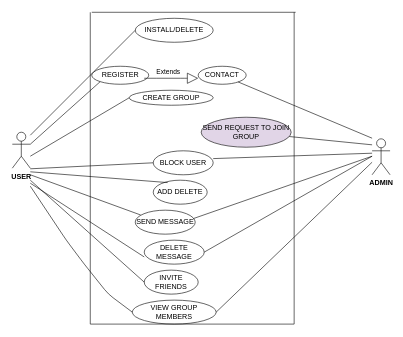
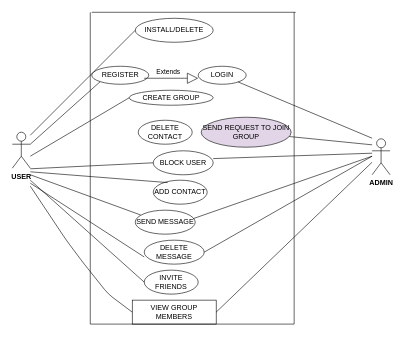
node "CONTACT": label "CONTACT" -> "LOGIN"
node "DELETE CONTACT": added
node "ADD DELETE": label "ADD DELETE" -> "ADD CONTACT"
node "VIEW GROUP MEMBERS": shape ellipse -> rectangle
